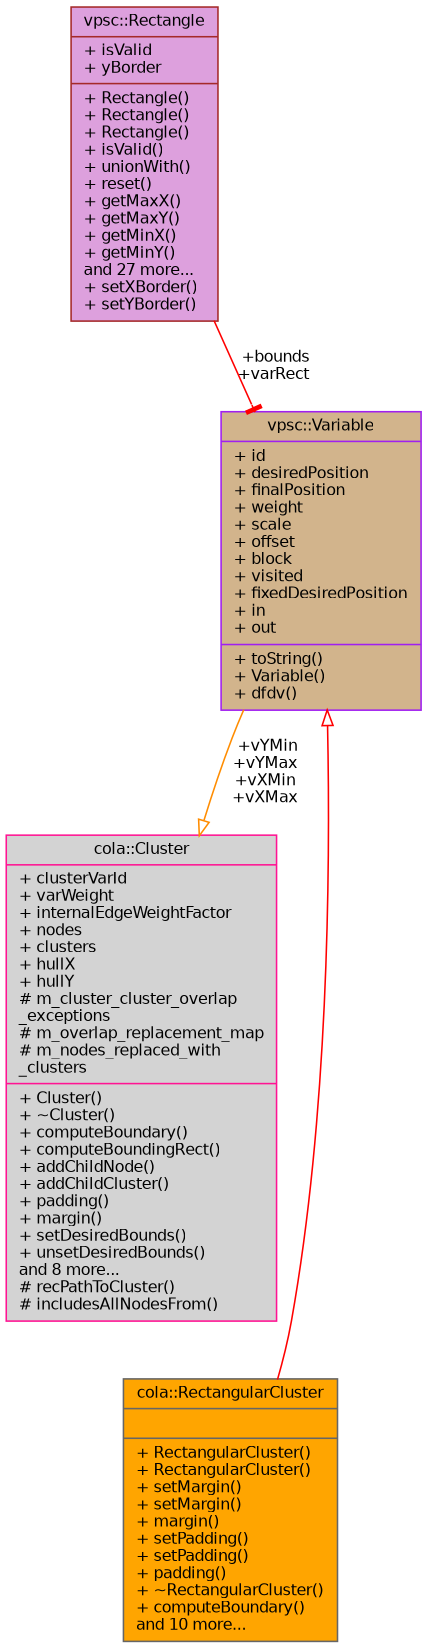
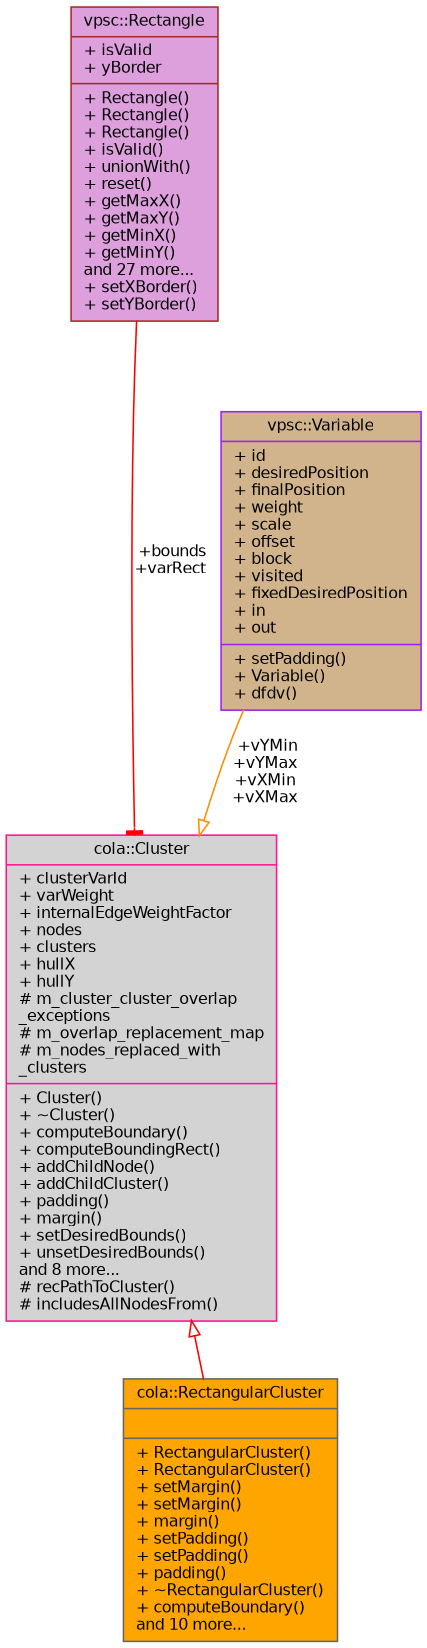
edge "vpsc::Rectangle" -> "vpsc::Variable": now "vpsc::Rectangle" -> "cola::Cluster"
node "vpsc::Variable": text "+ toString()" -> "+ setPadding()"
edge "cola::RectangularCluster" -> "vpsc::Variable": now "cola::RectangularCluster" -> "cola::Cluster"
